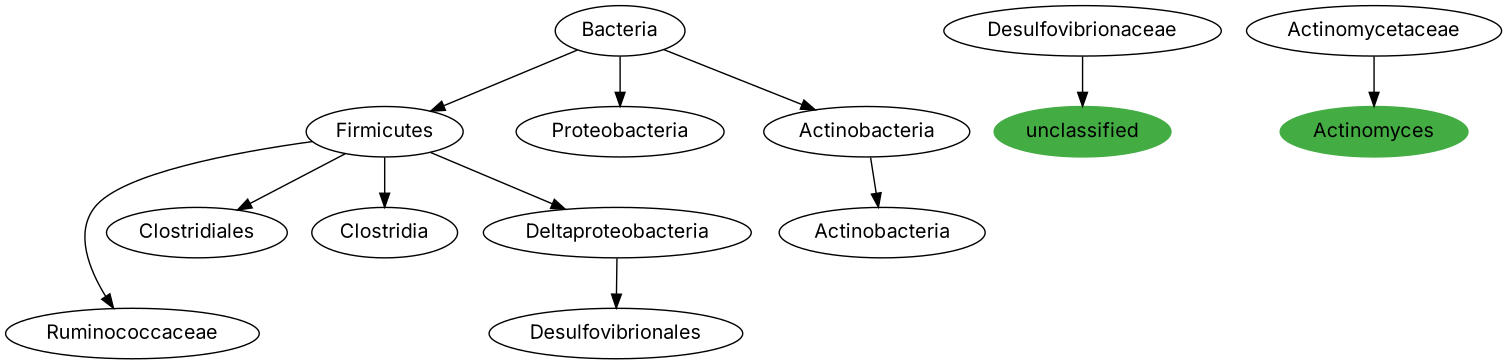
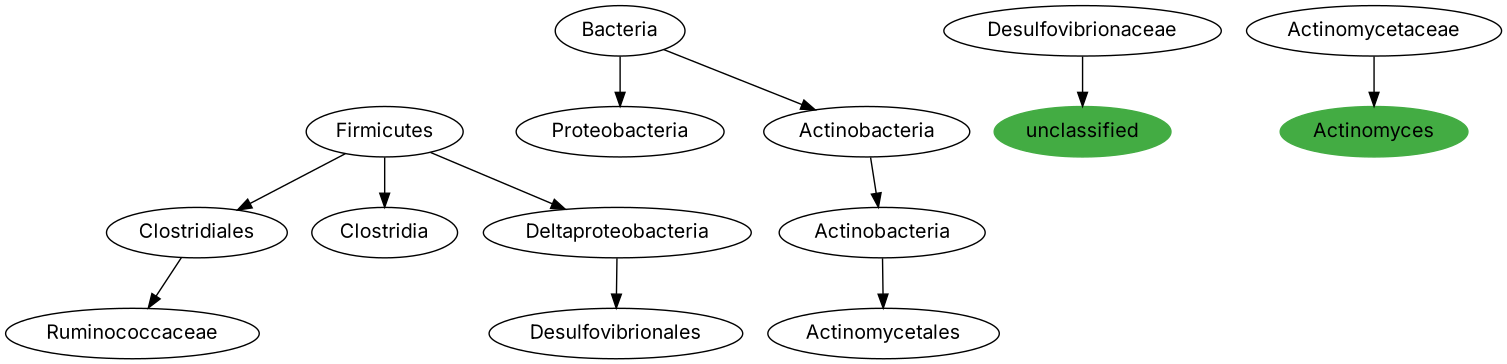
edge "Bacteria" -> "Firmicutes": removed
edge "Firmicutes" -> "Ruminococcaceae": now "Clostridiales" -> "Ruminococcaceae"
node "Actinomycetales": added
